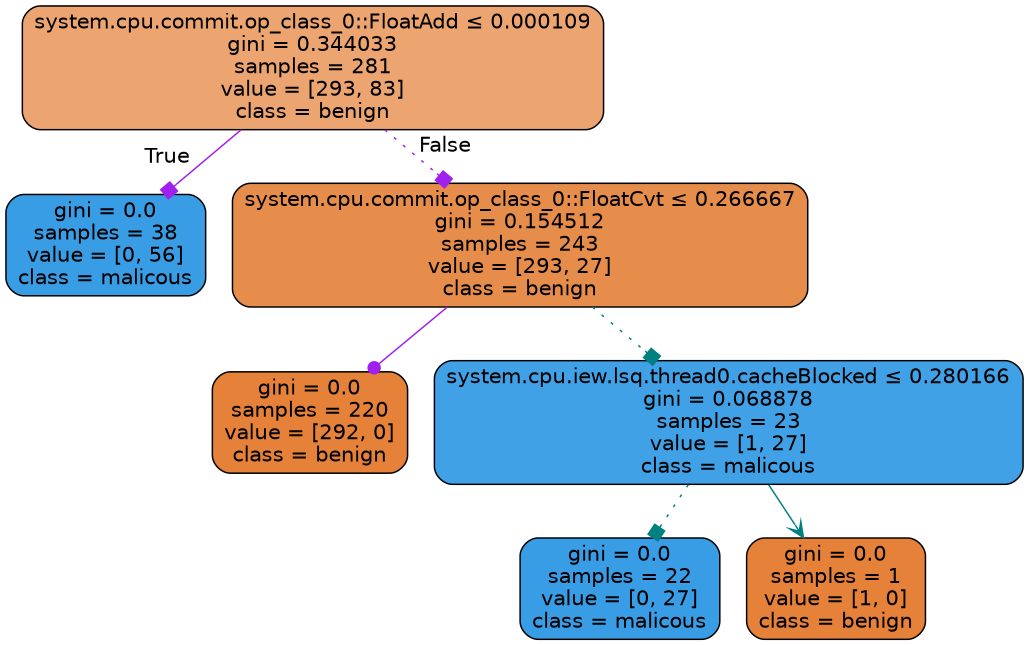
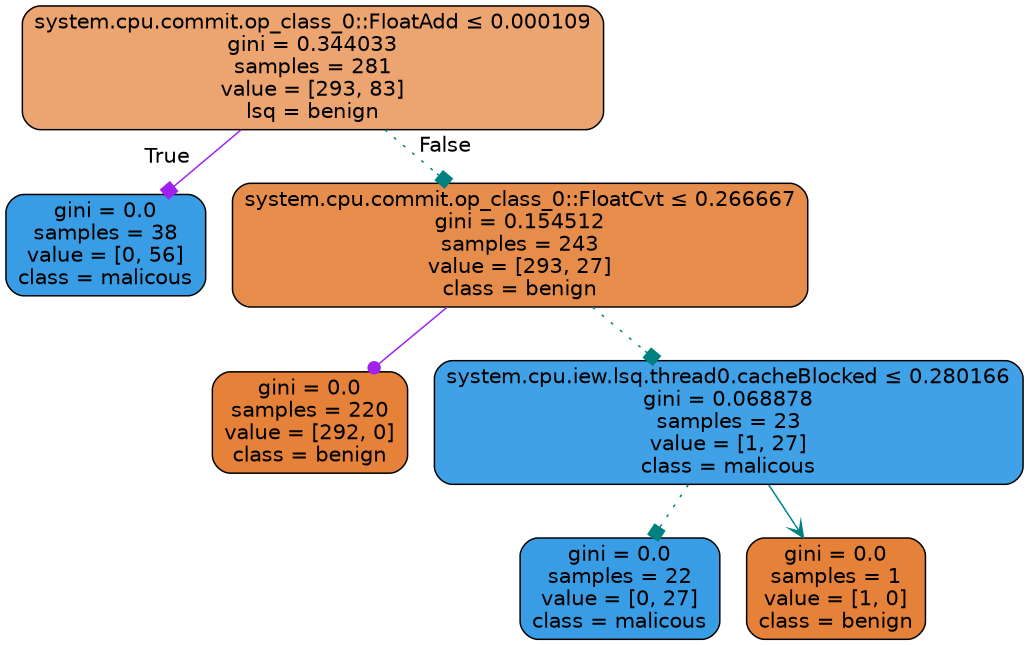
node "system.cpu.commit.op_class_0::FloatAdd ≤ 0.000109": text "class = benign" -> "lsq = benign"
edge "system.cpu.commit.op_class_0::FloatAdd ≤ 0.000109" -> "system.cpu.commit.op_class_0::FloatCvt ≤ 0.266667": color purple -> teal
